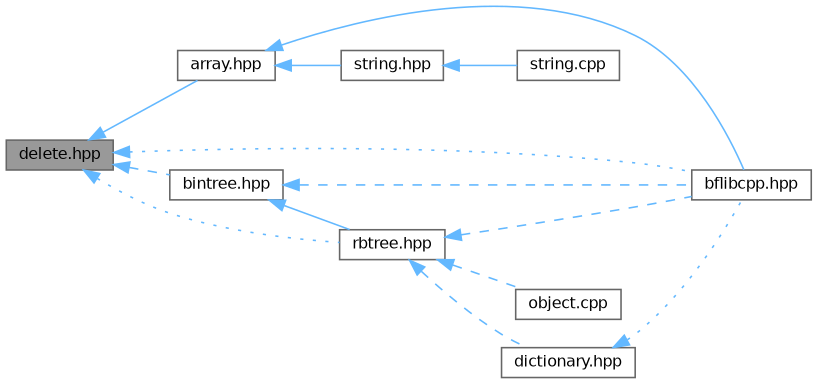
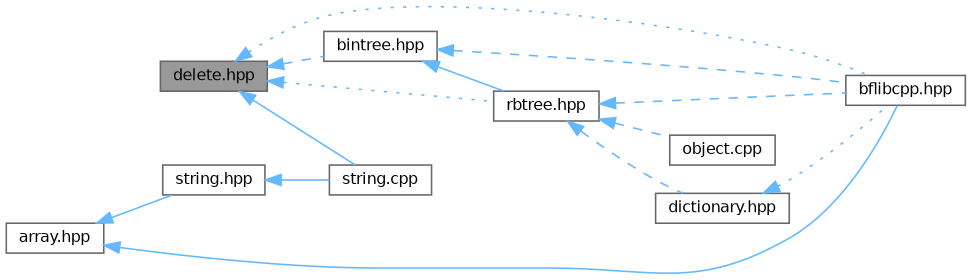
edge "array.hpp" -> "delete.hpp": now "string.cpp" -> "delete.hpp"
